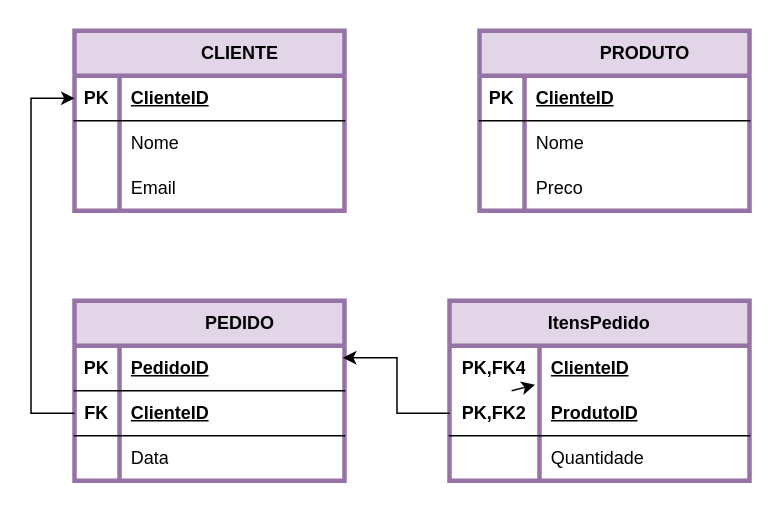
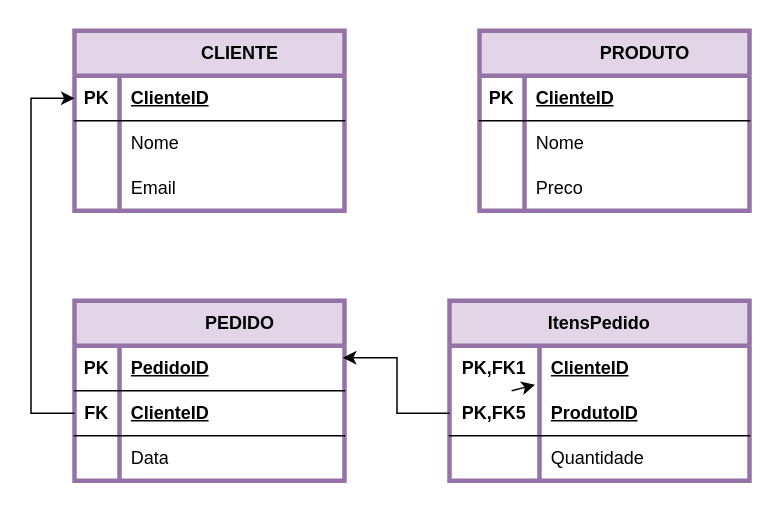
node "PK,FK4": label "PK,FK4" -> "PK,FK1"
node "PK,FK2": label "PK,FK2" -> "PK,FK5"
